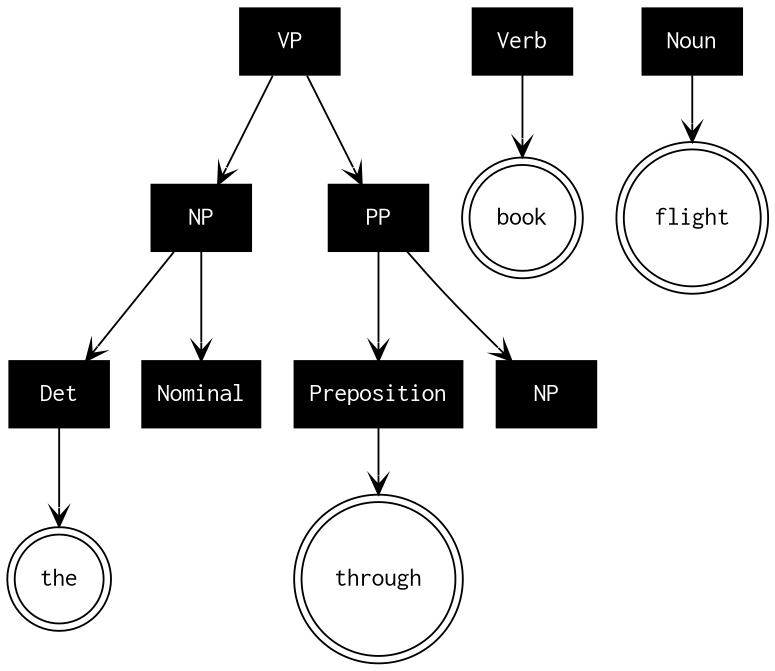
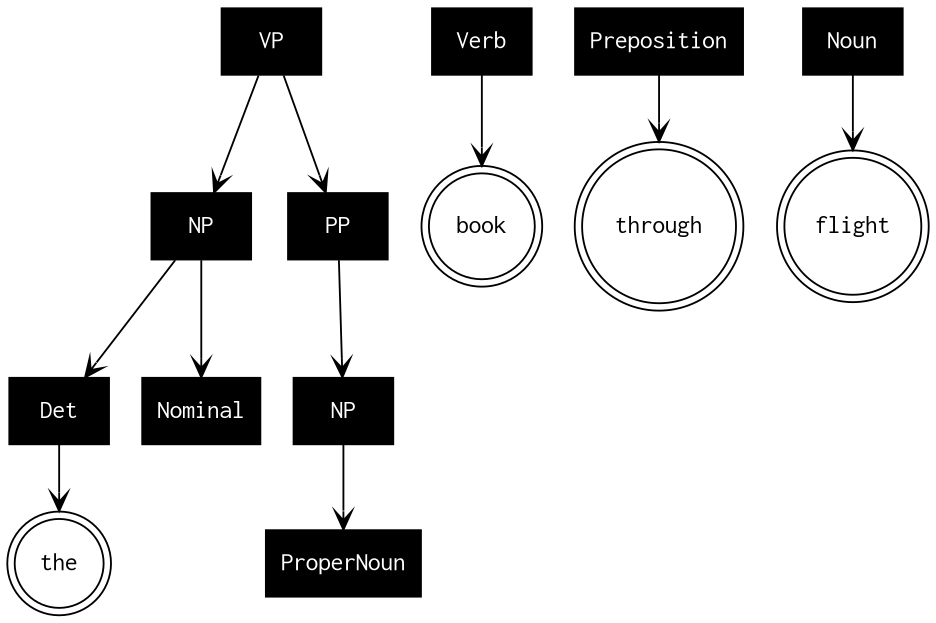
edge "PP" -> "Preposition": removed
node "ProperNoun": added
